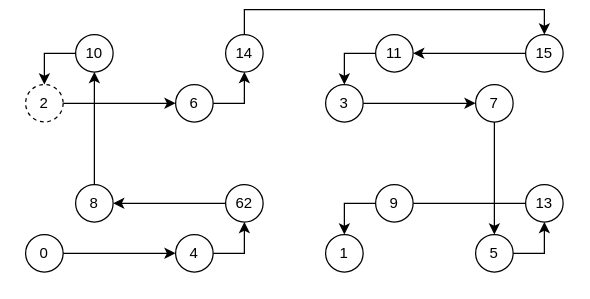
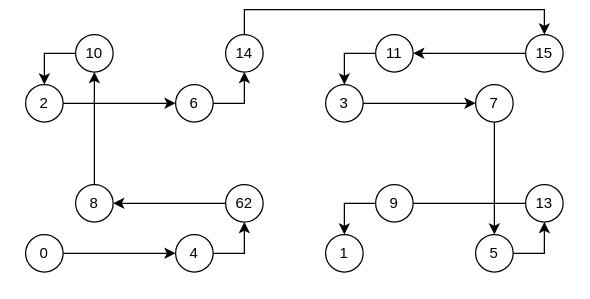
node "2": style dashed -> solid
